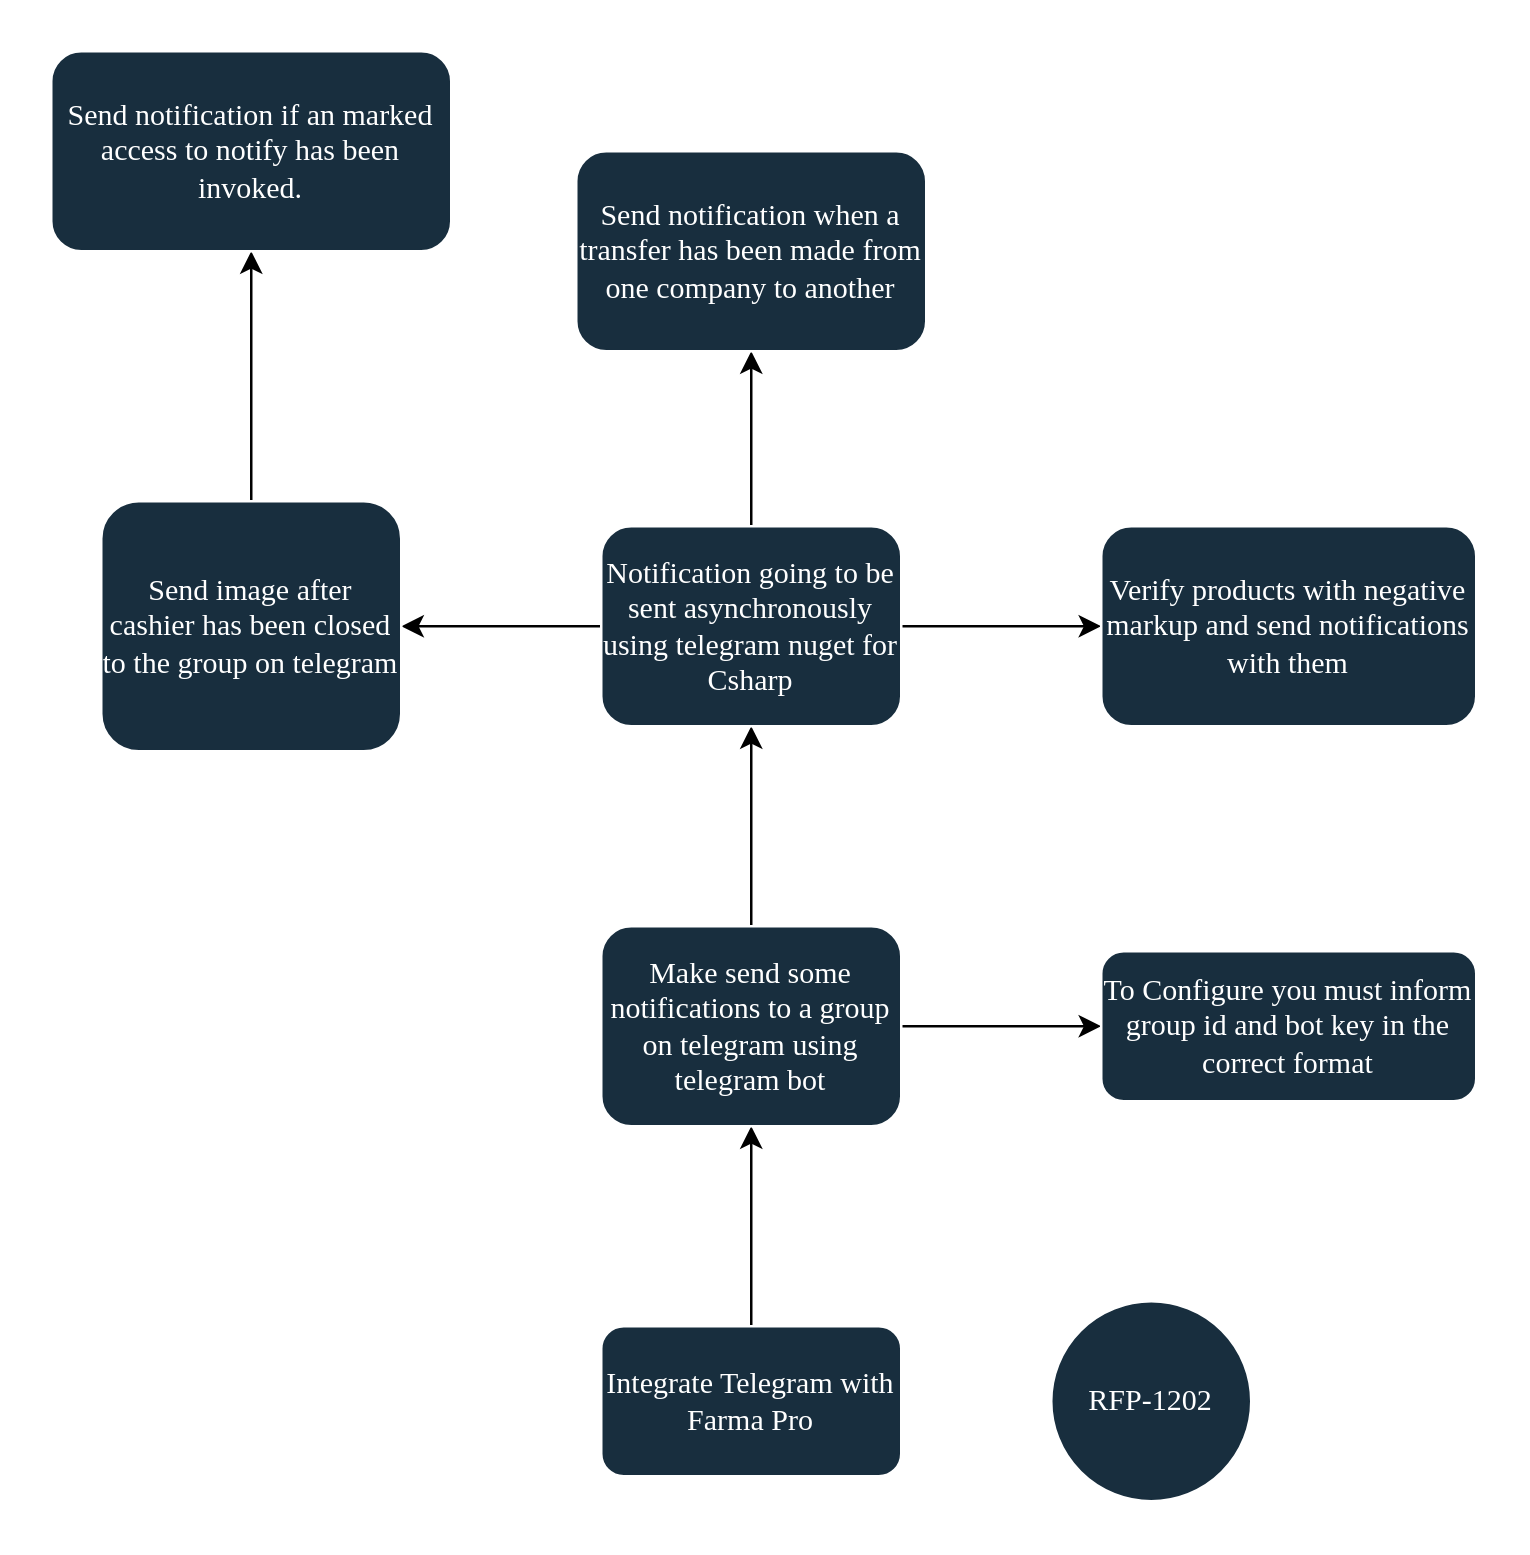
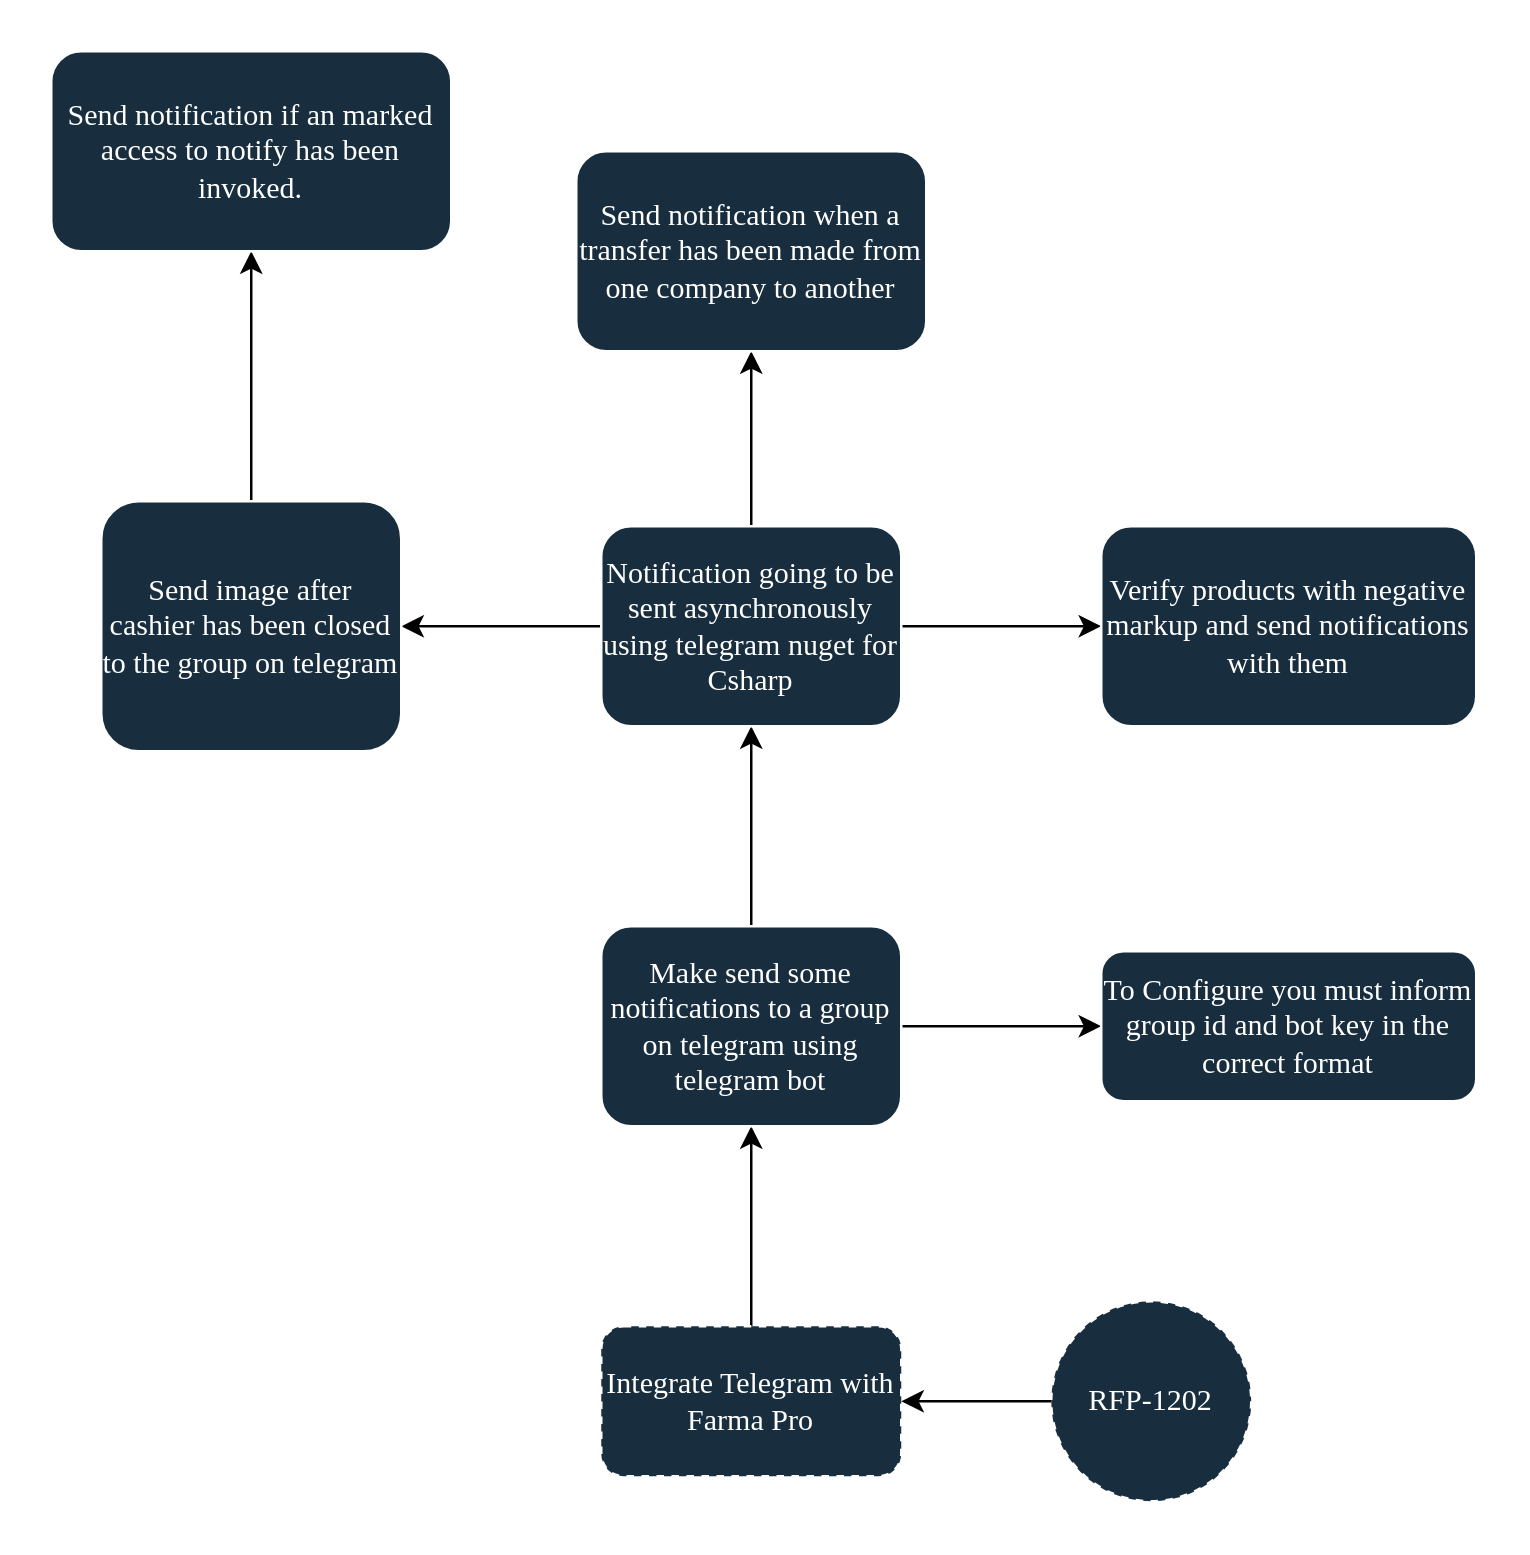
node "Integrate Telegram with Farma Pro": style solid -> dashed
edge "RFP-1202" -> "Integrate Telegram with Farma Pro": added
node "RFP-1202": style solid -> dashed
